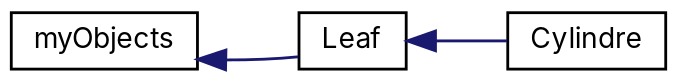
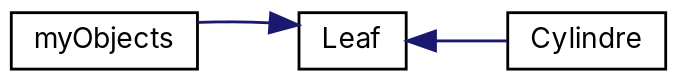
edge "Leaf" -> "myObjects": reversed
